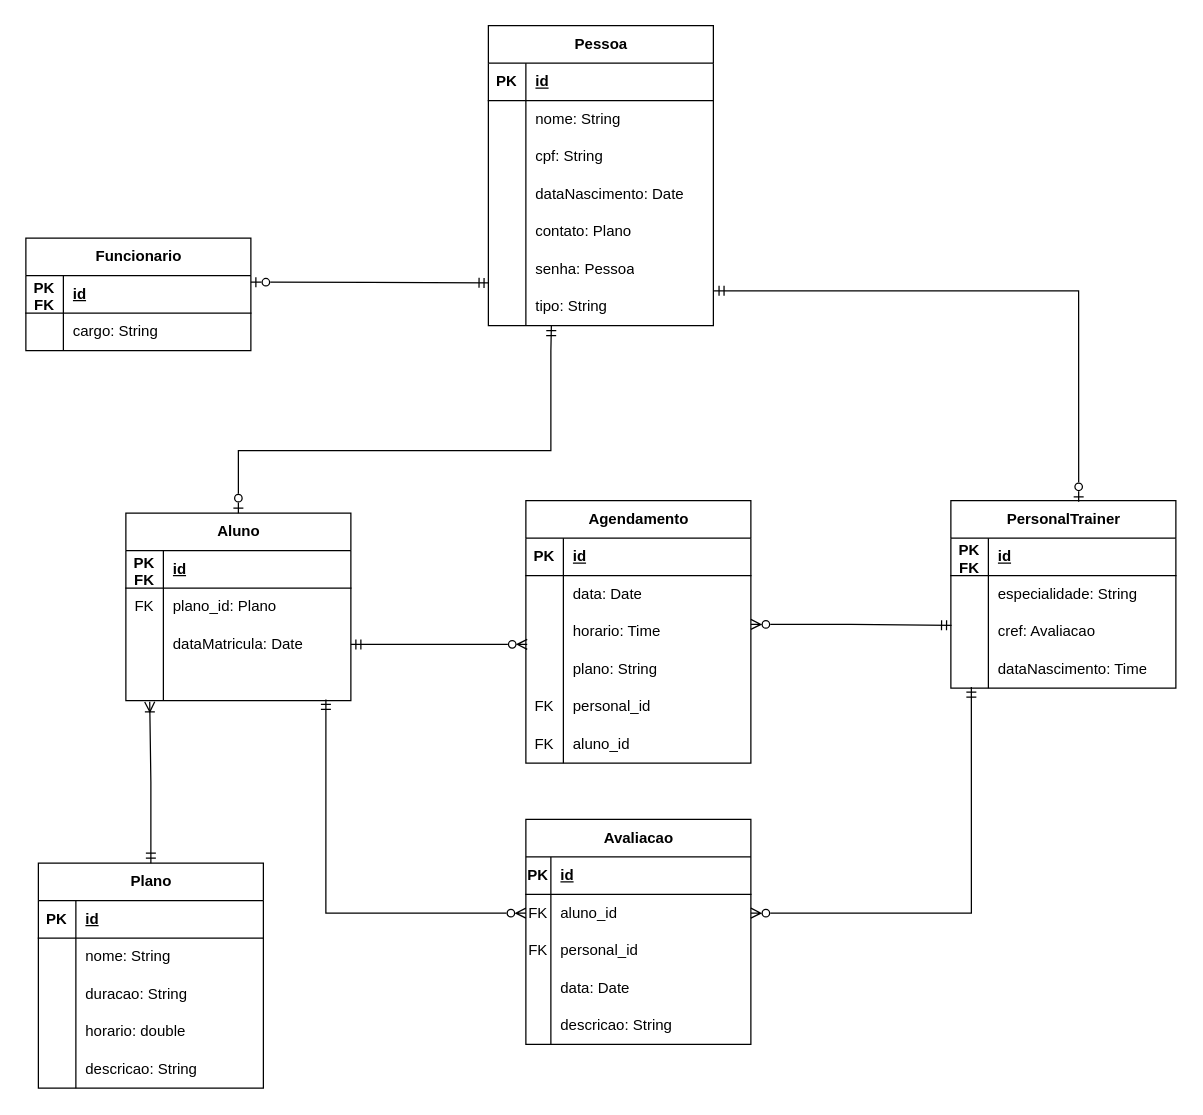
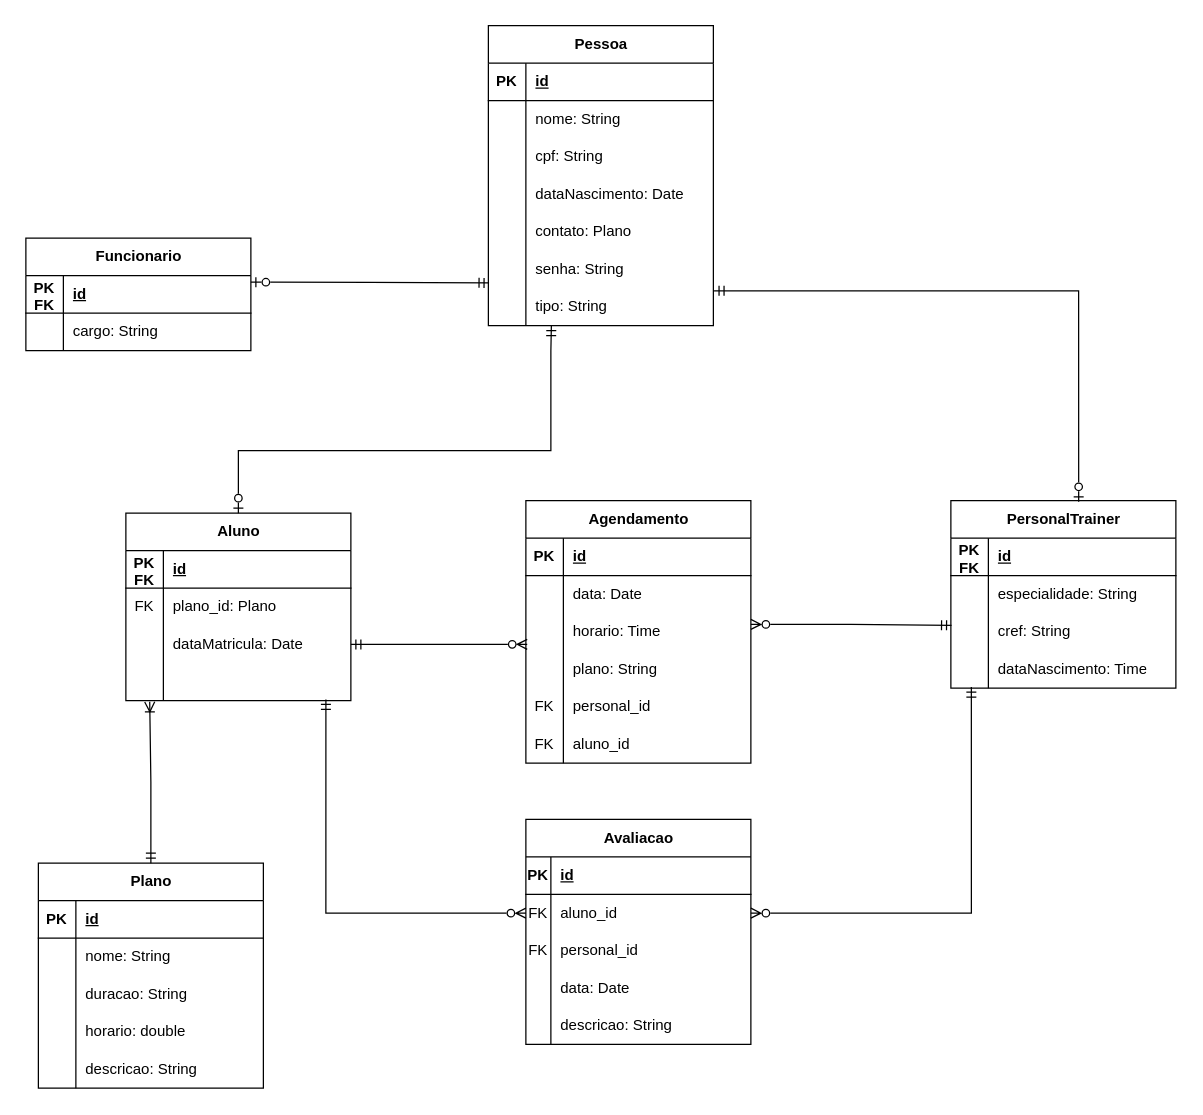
node "senha: Pessoa": label "senha: Pessoa" -> "senha: String"
node "cref: Avaliacao": label "cref: Avaliacao" -> "cref: String"
